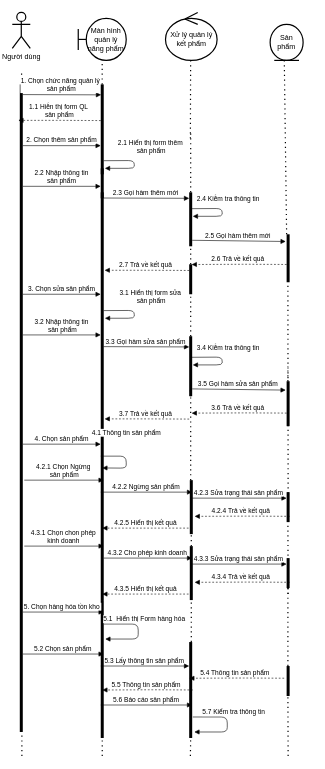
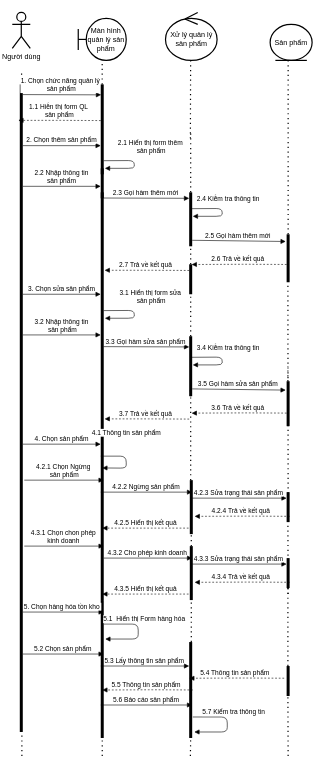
node "Màn hình quản lý năng phẩm": label "Màn hình quản lý năng phẩm" -> "Màn hình quản lý sản phẩm"
node "Xử lý quản lý kết phẩm": label "Xử lý quản lý kết phẩm" -> "Xử lý quản lý sản phẩm"
node "Sản phẩm": size 33x36 -> 42x36
